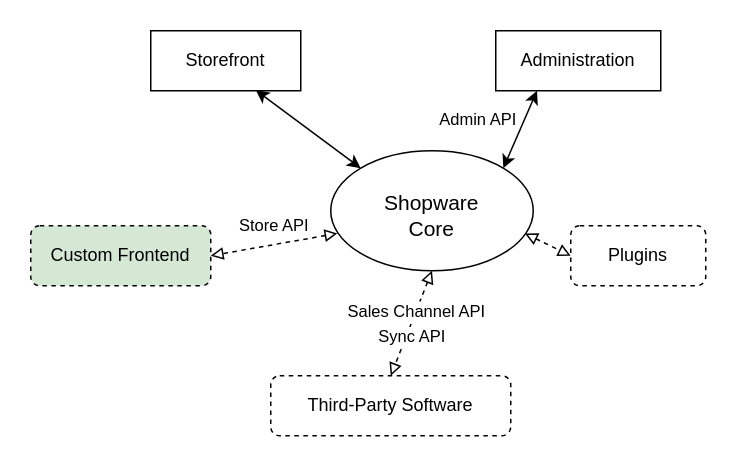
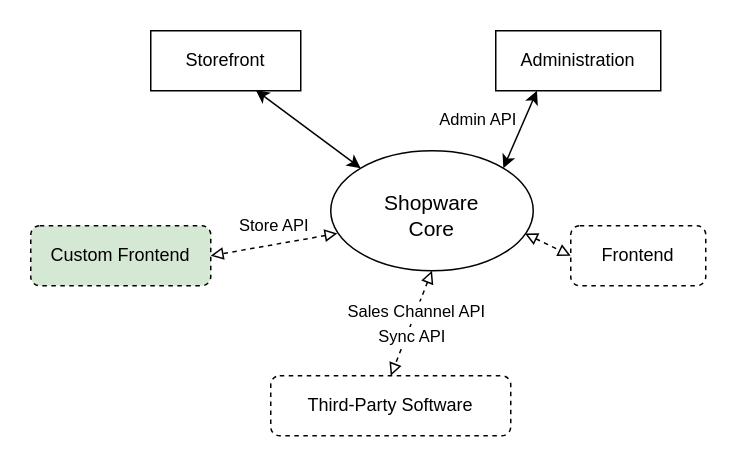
node "Plugins": label "Plugins" -> "Frontend"
